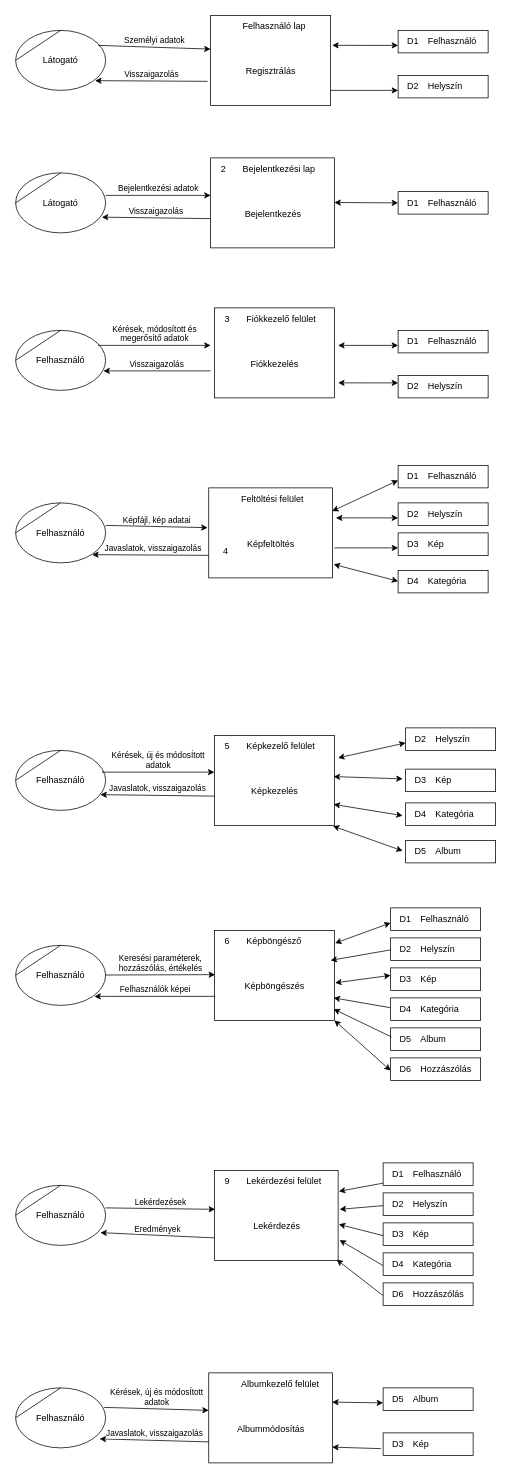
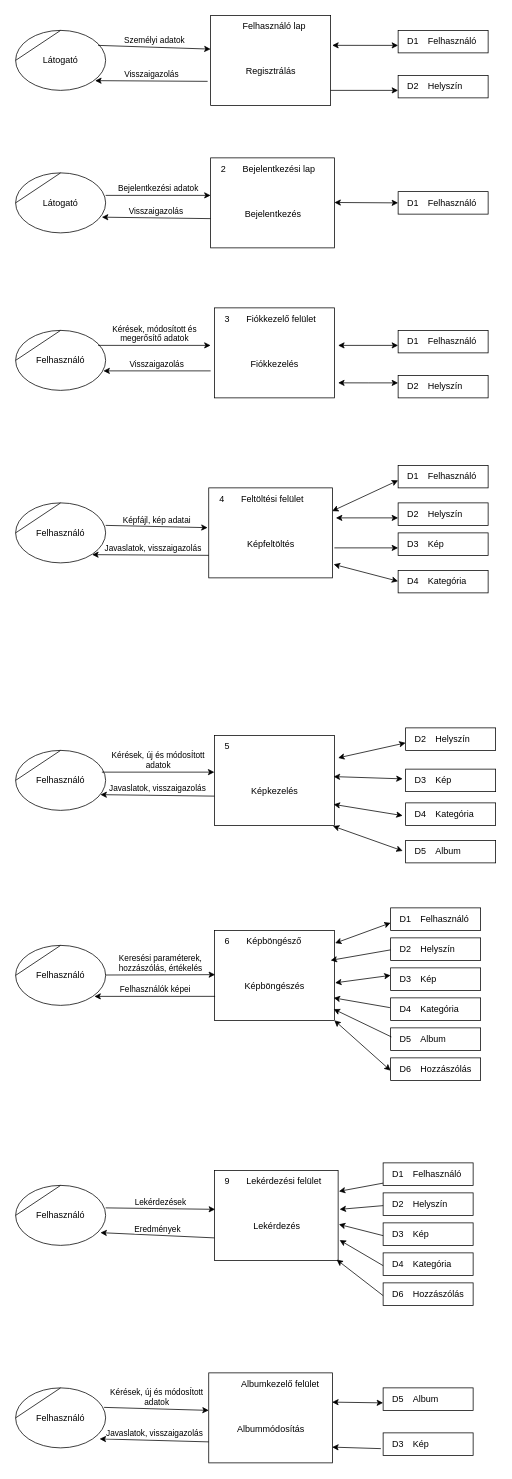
node "4": moved (225, 552) -> (222, 499)
node "Képkezelő felület": removed
